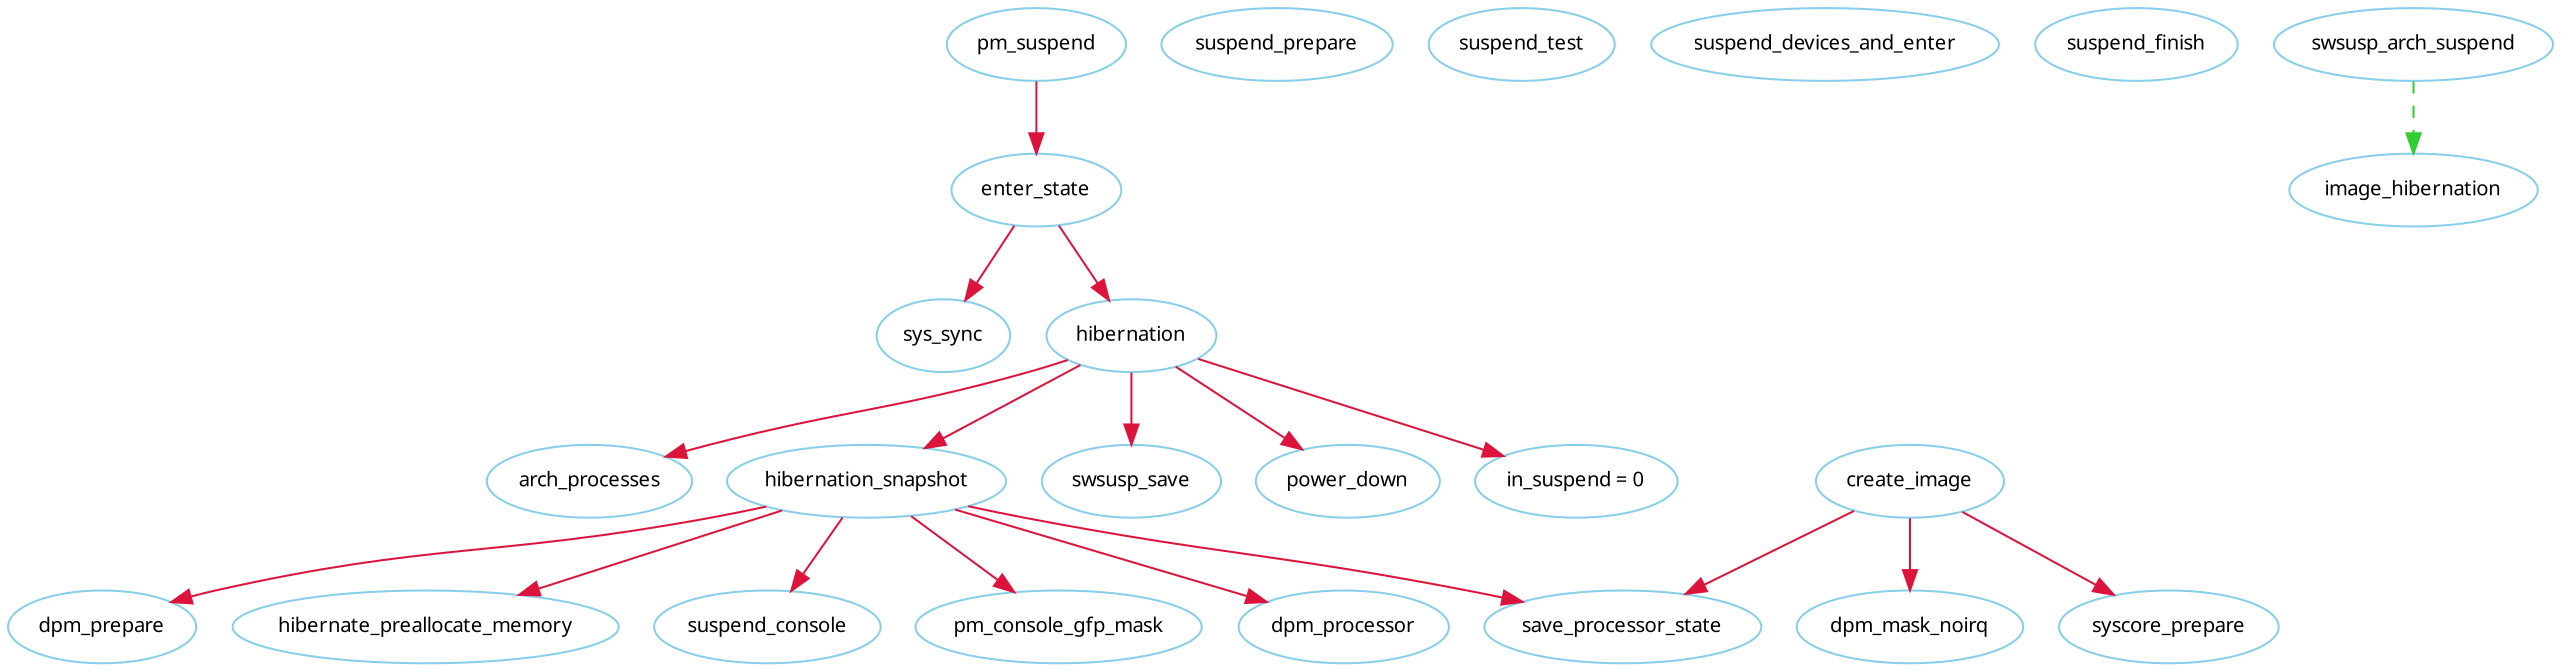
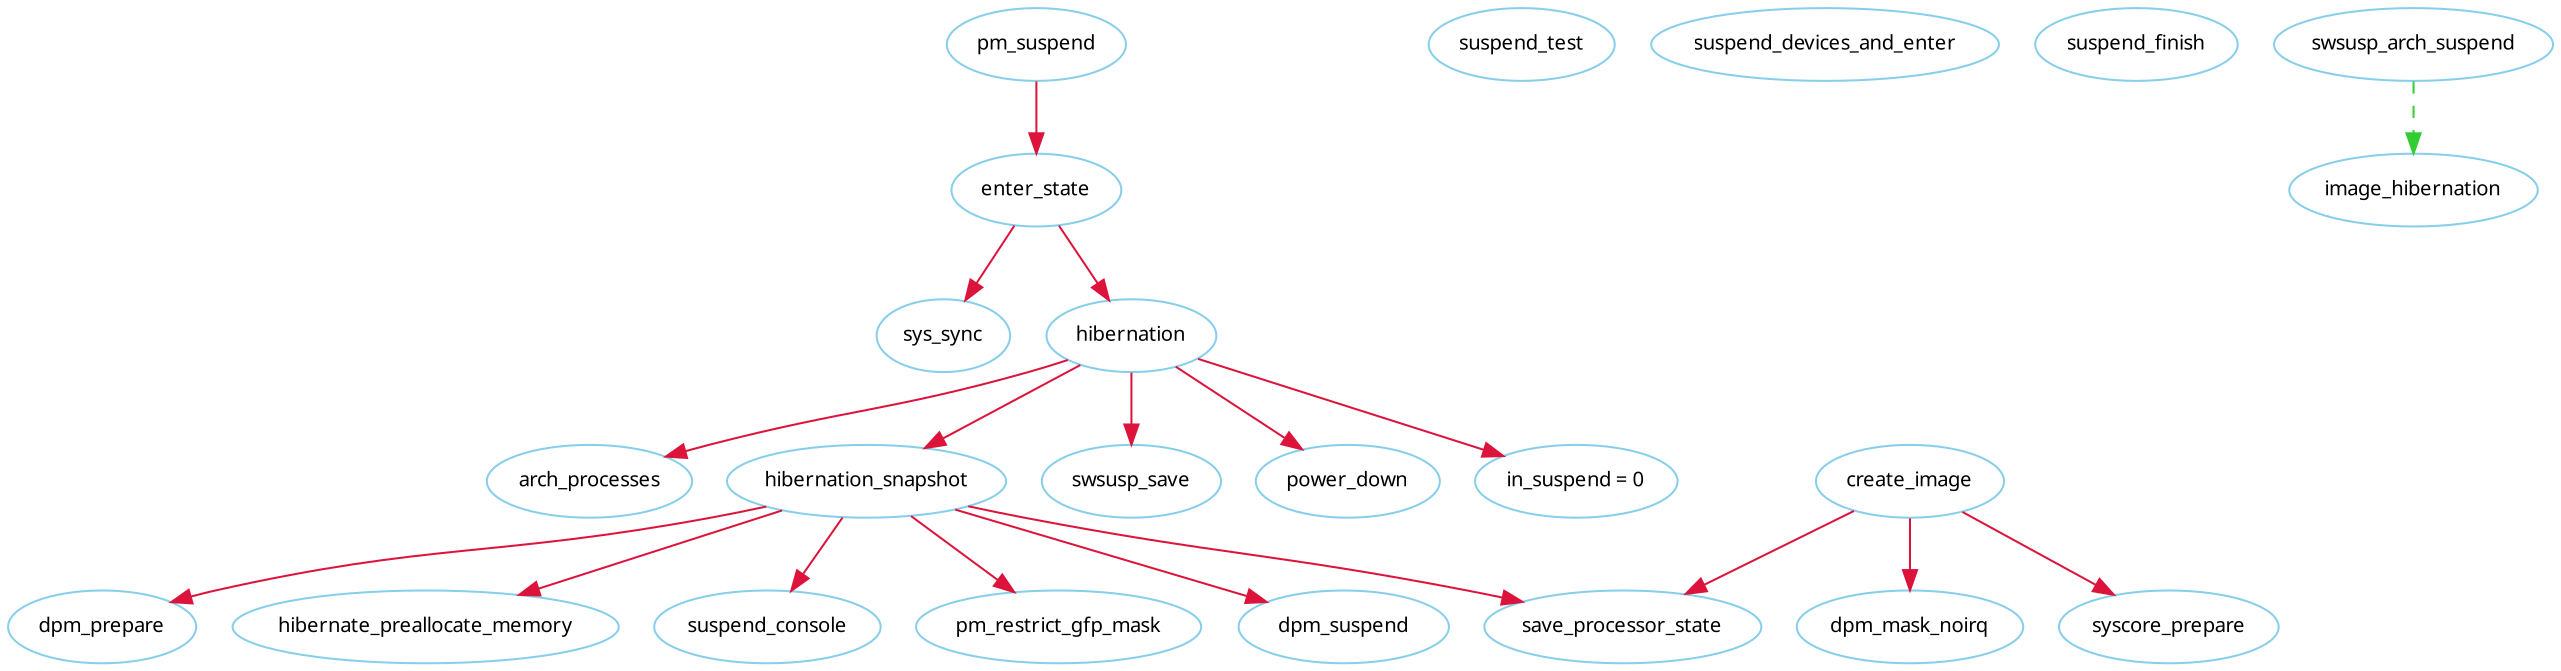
node "suspend_prepare": removed
node "pm_console_gfp_mask": label "pm_console_gfp_mask" -> "pm_restrict_gfp_mask"
node "dpm_processor": label "dpm_processor" -> "dpm_suspend"
